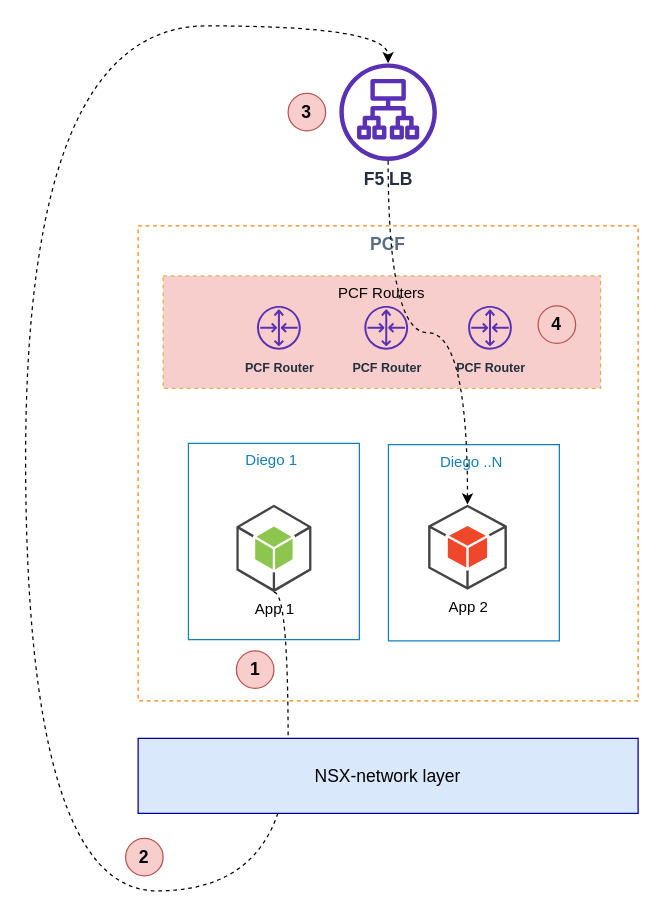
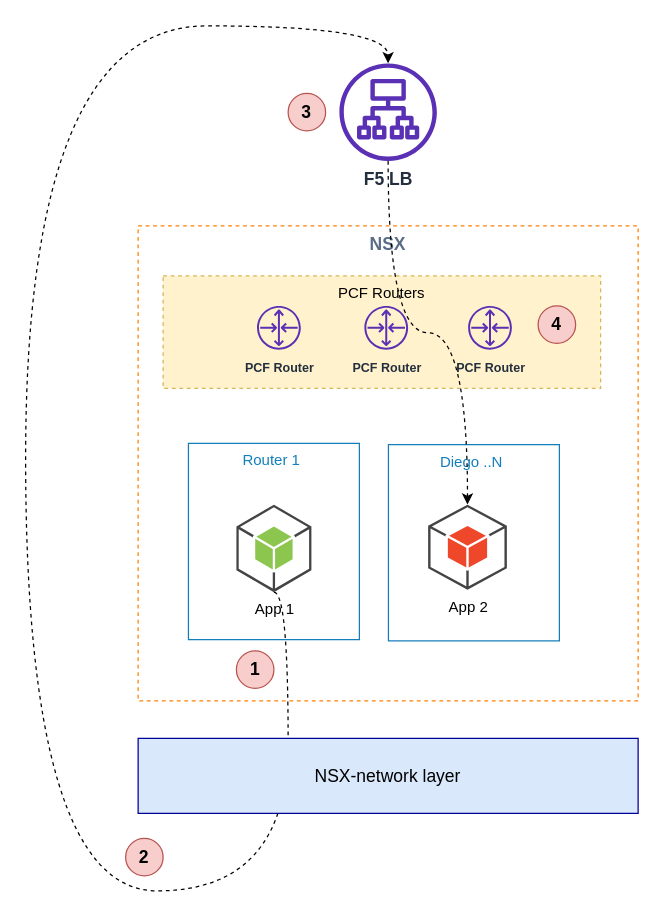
node "PCF": label "PCF" -> "NSX"
node "PCF Routers": fillcolor #f8cecc -> #fff2cc
node "Diego 1": label "Diego 1" -> "Router 1"
